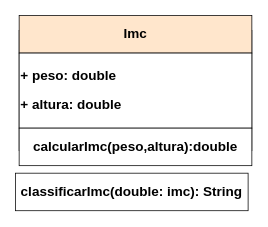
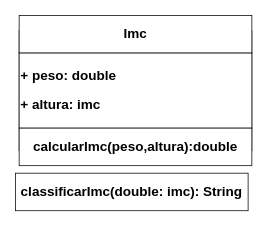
node "Imc": fillcolor #ffe6cc -> #ffffff
node "+ peso: double + altura: double": label "+ peso: double + altura: double" -> "+ peso: double + altura: imc"
